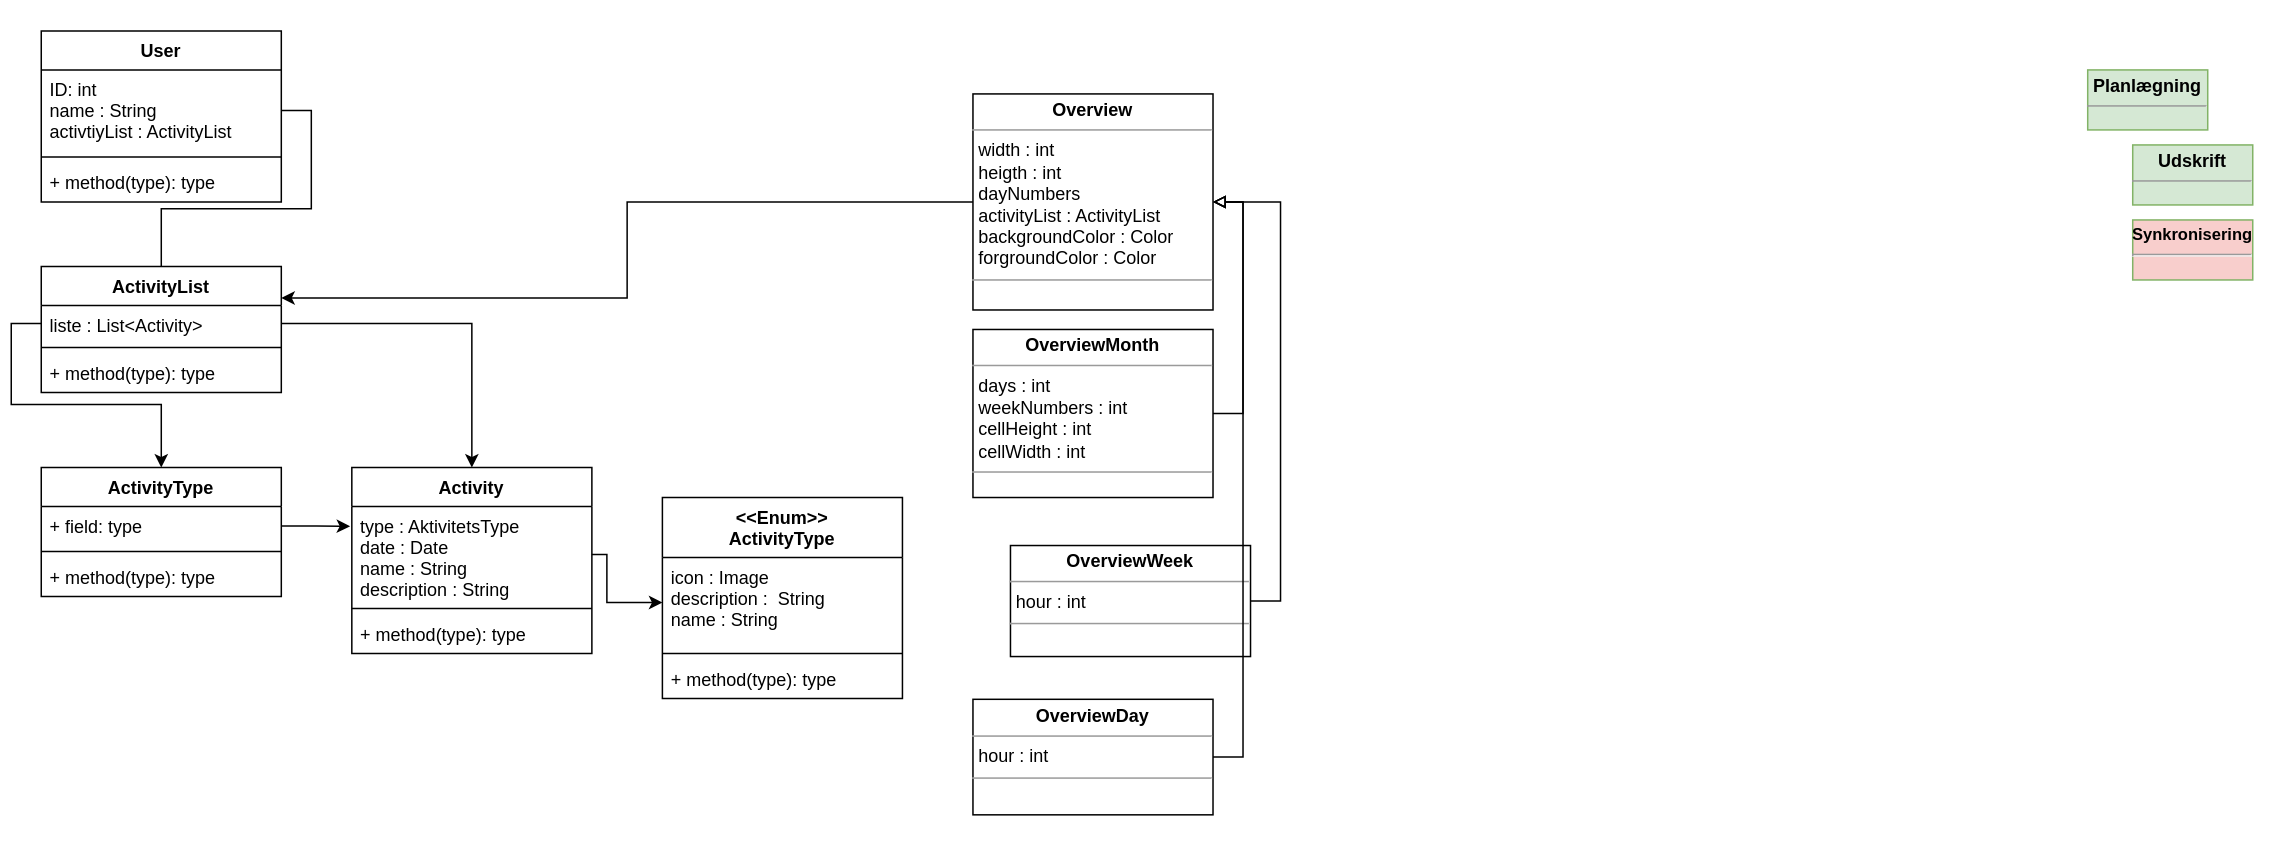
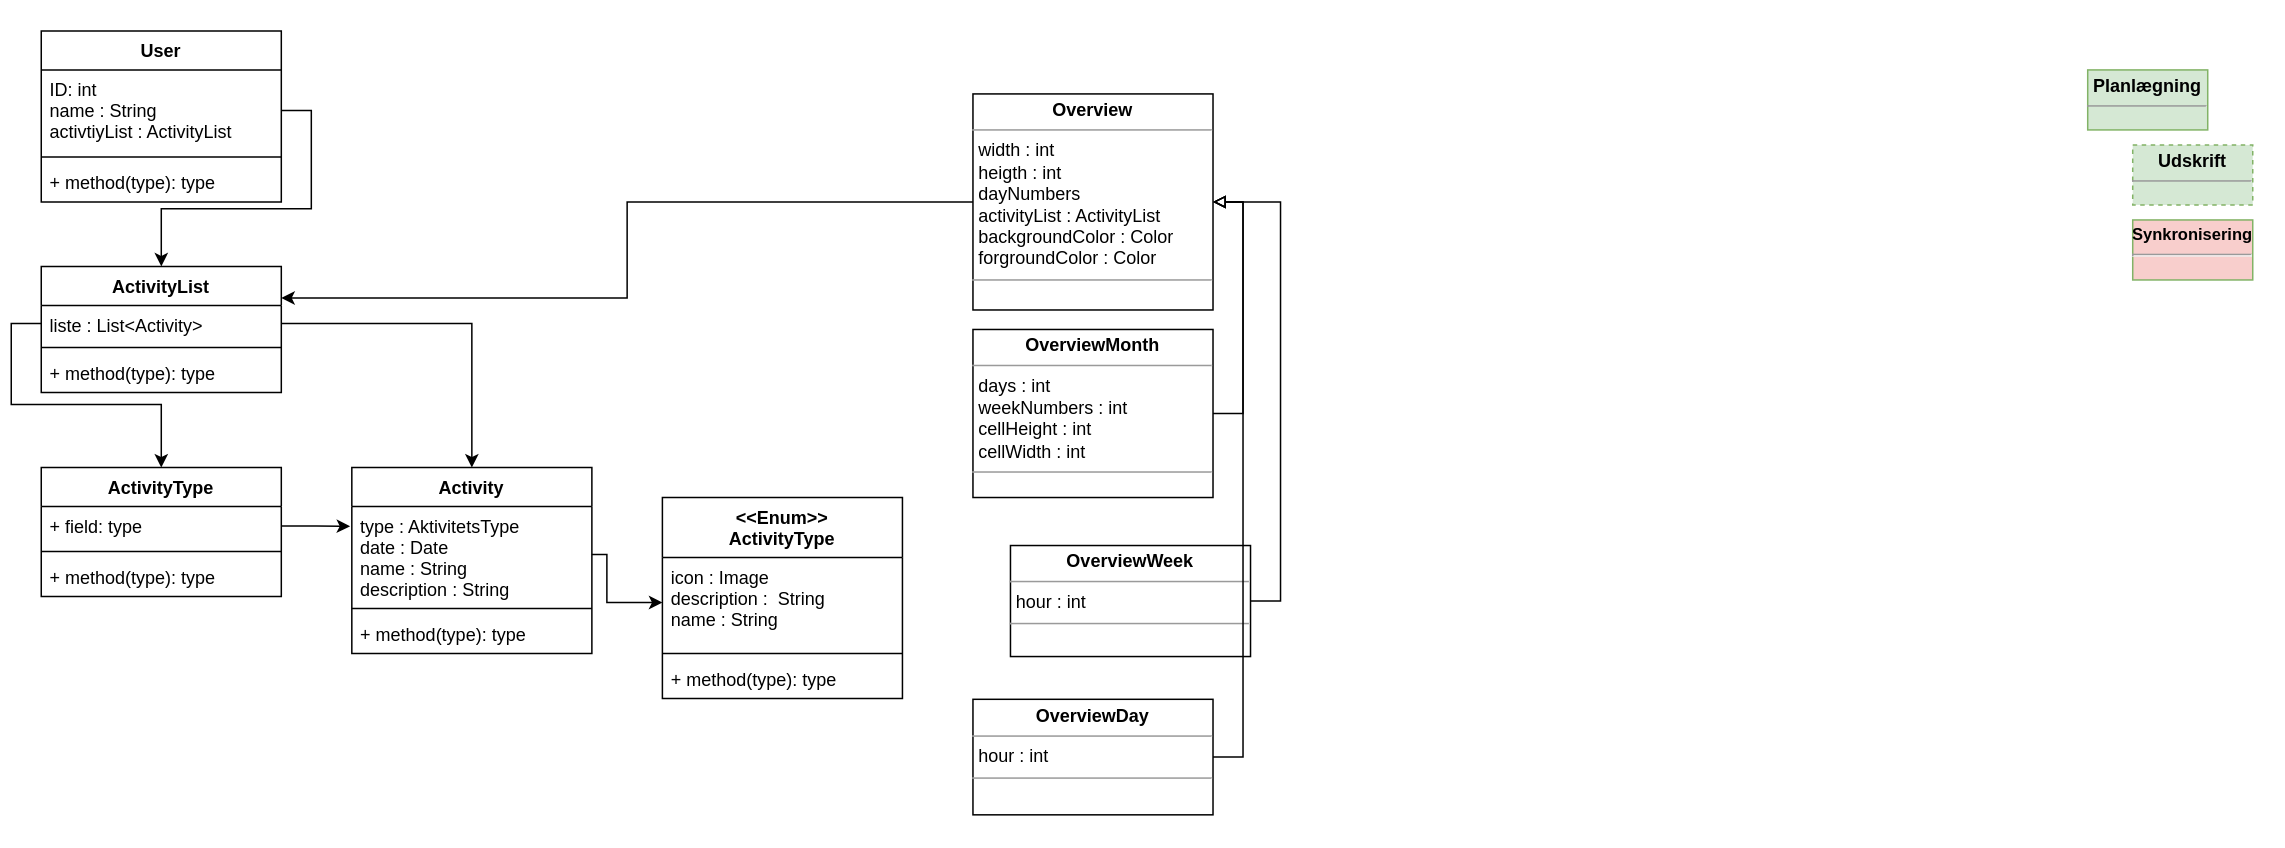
node "Udskrift": style solid -> dashed
edge "ID: int name : String activtiyList : ActivityList" -- "ActivityList": arrowhead none -> classic
